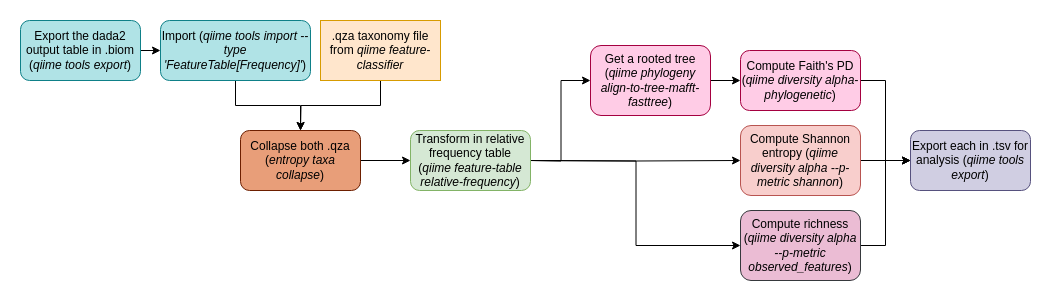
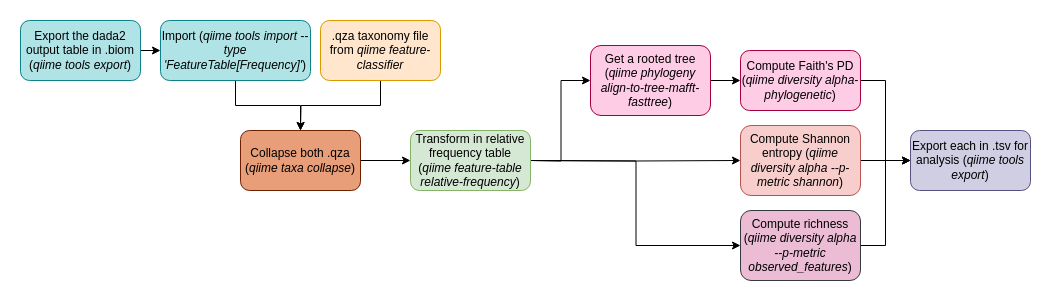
node ".qza taxonomy file from qiime feature-classifier": shape rectangle -> rounded rectangle
node "Collapse both .qza (entropy taxa collapse)": label "Collapse both .qza (entropy taxa collapse)" -> "Collapse both .qza (qiime taxa collapse)"
